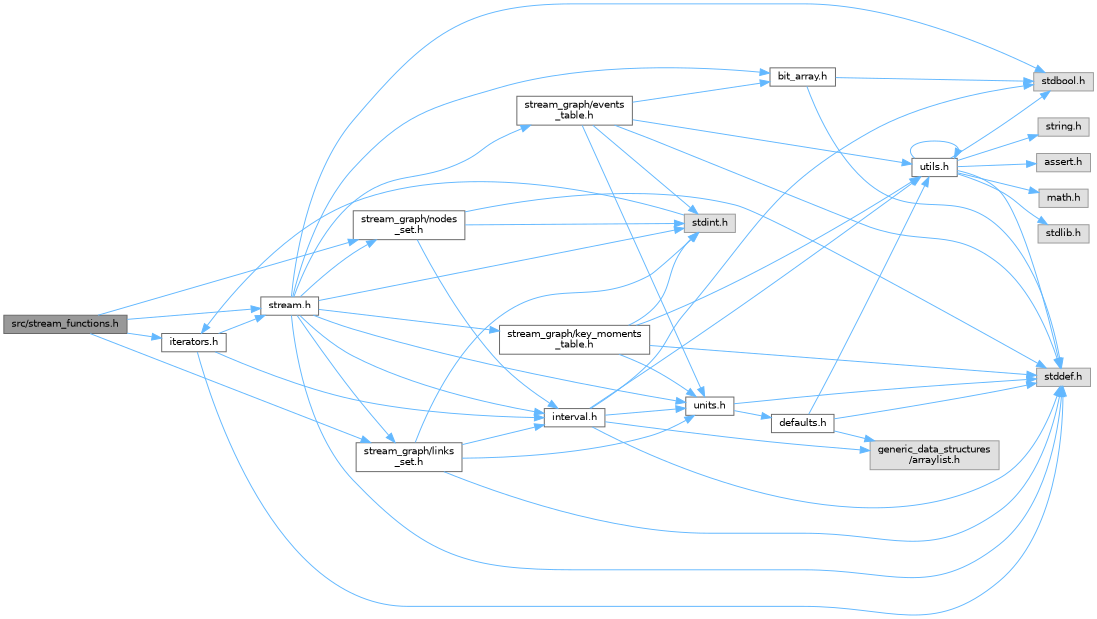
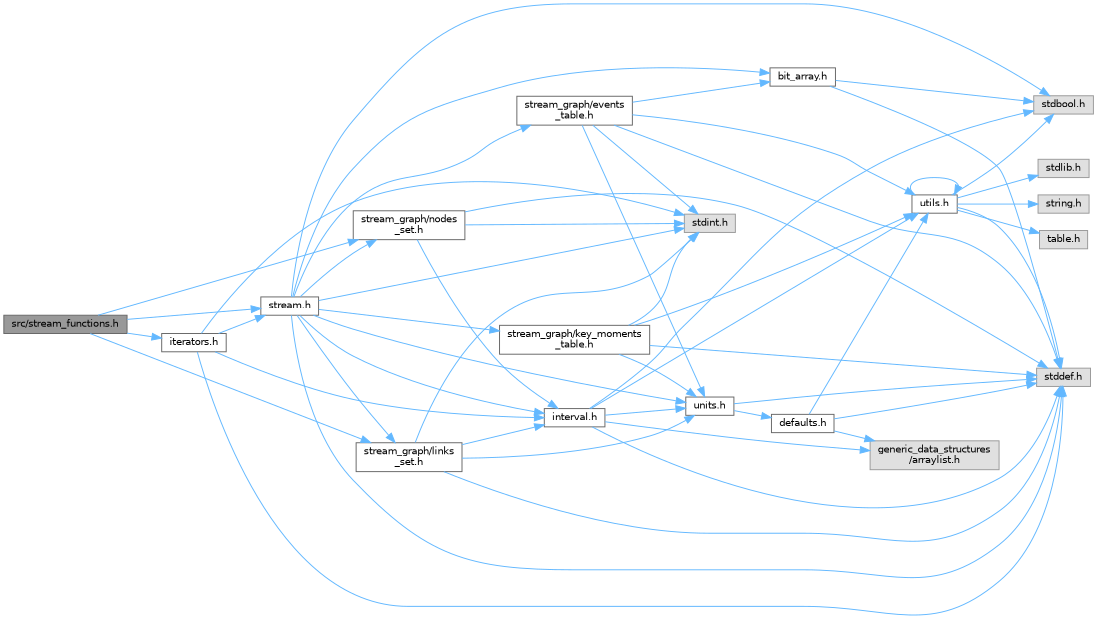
node "assert.h": removed
edge "stdint.h" -> "iterators.h": reversed
node "math.h": label "math.h" -> "table.h"
